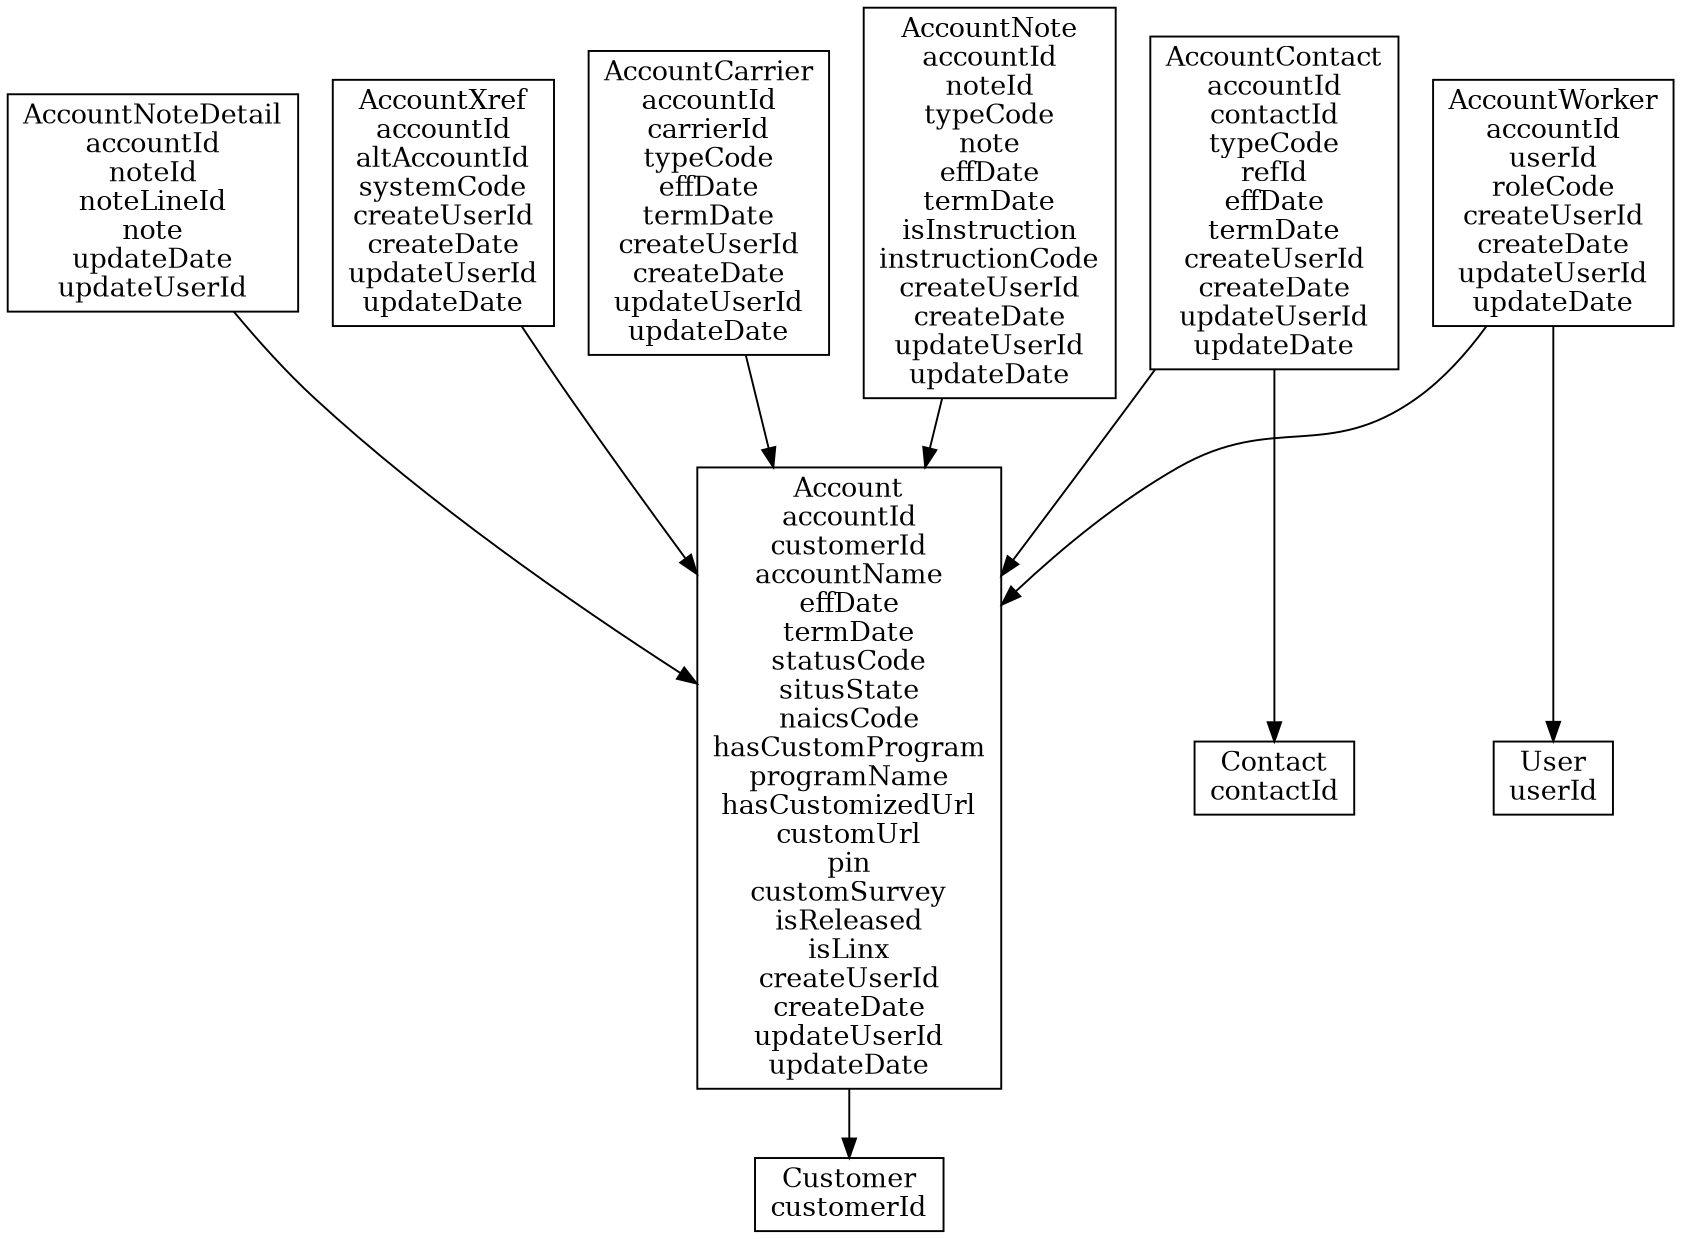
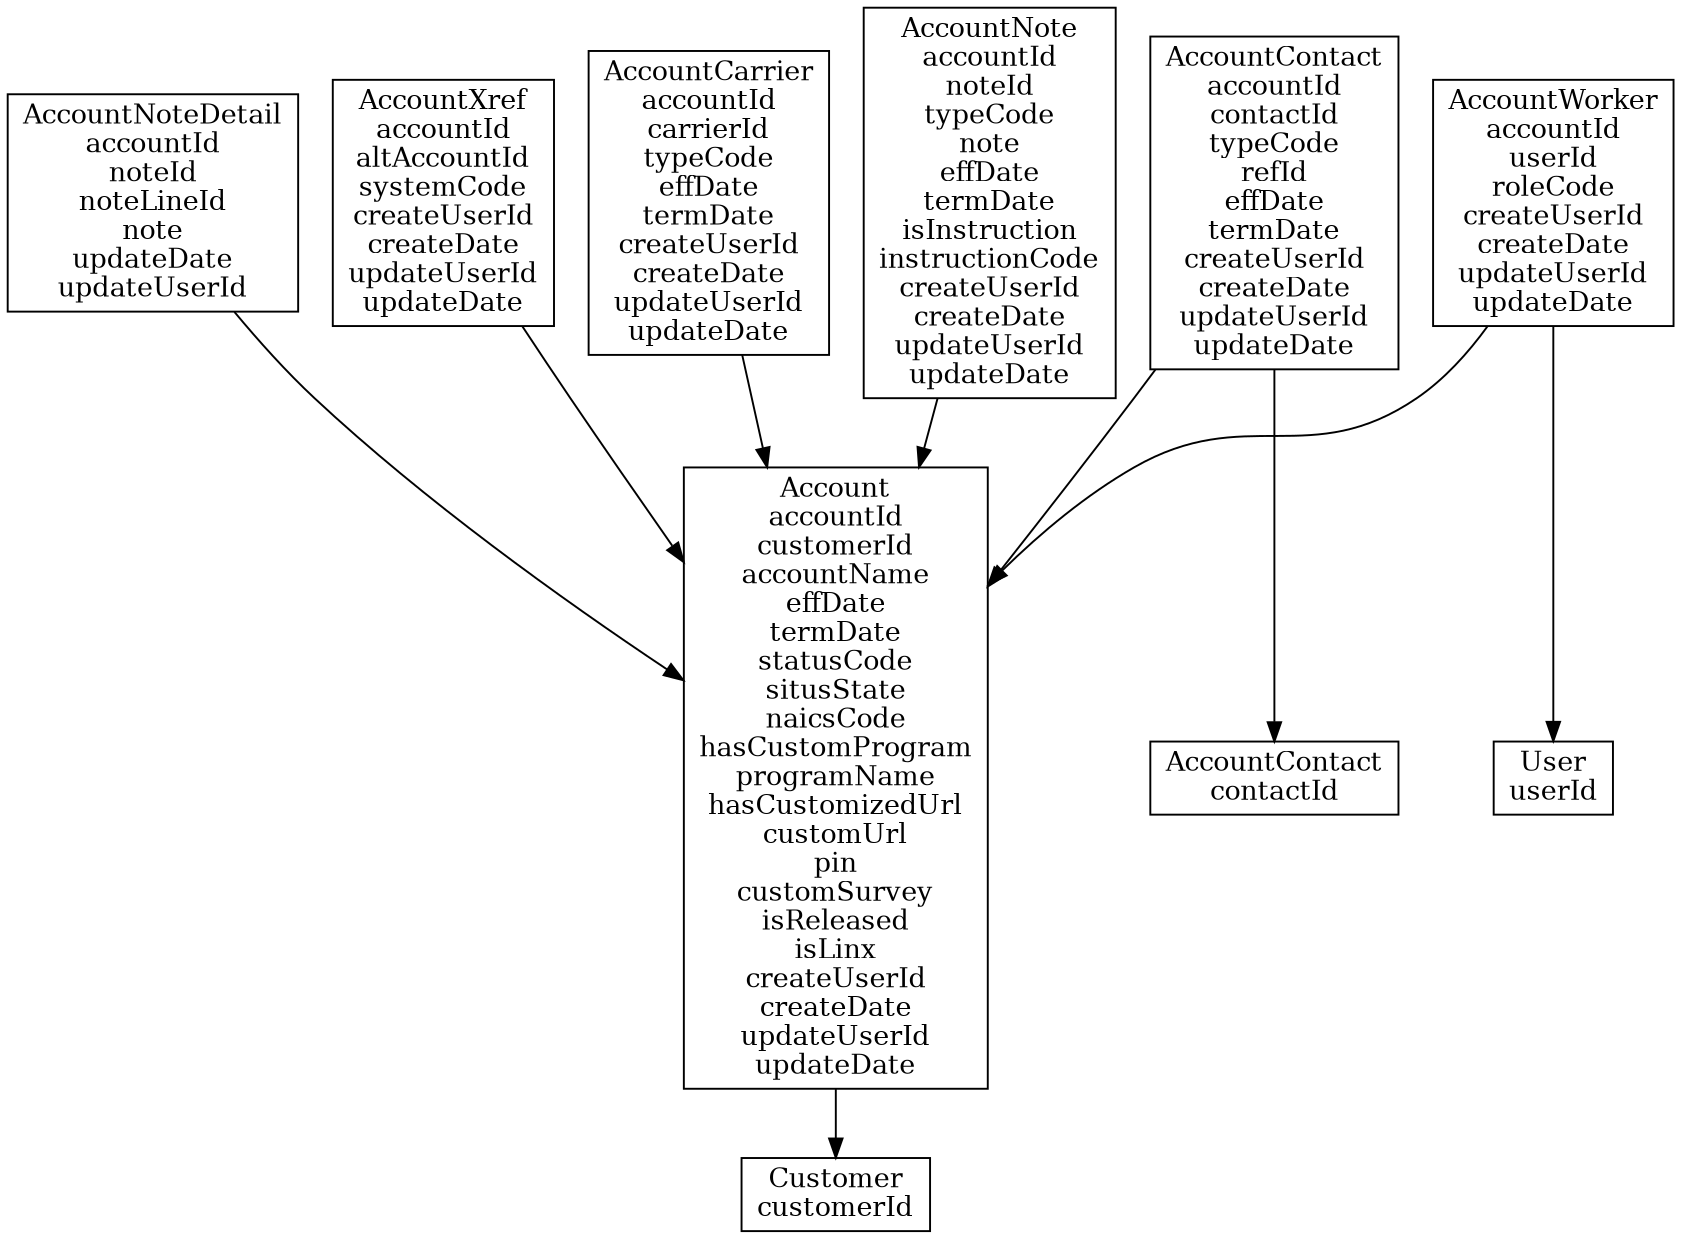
node "Contact contactId": label "Contact contactId" -> "AccountContact contactId"
